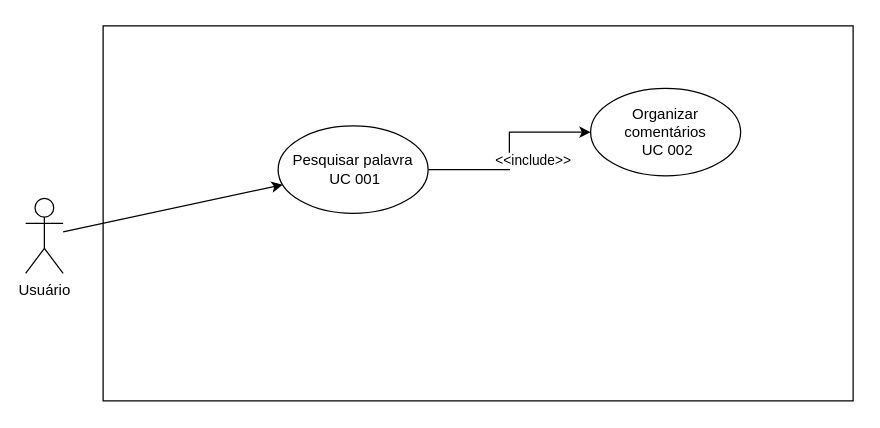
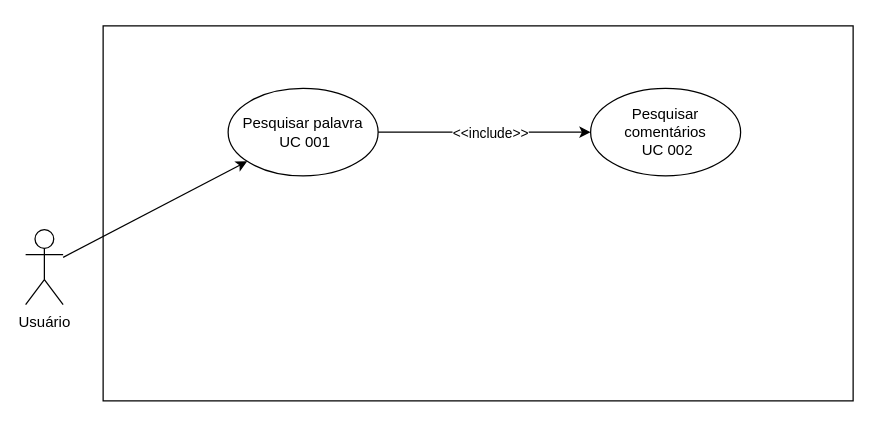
node "Organizar comentários UC 002": label "Organizar comentários UC 002" -> "Pesquisar comentários UC 002"
node "Pesquisar palavra UC 001": moved (353, 169) -> (303, 132)
node "Usuário": moved (44, 236) -> (44, 267)
